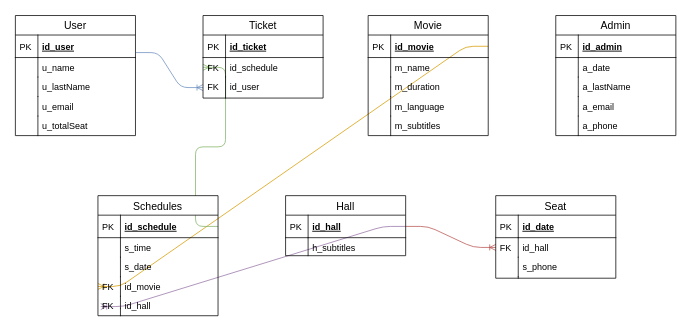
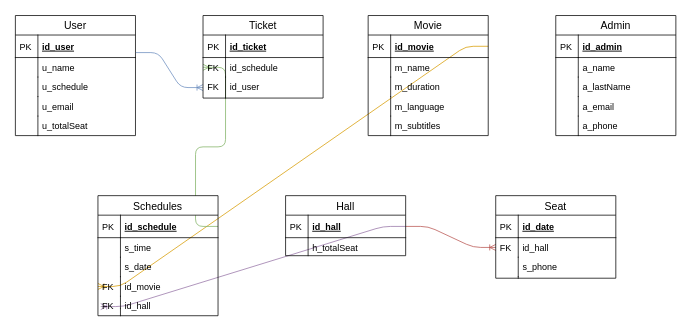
node "a_date": label "a_date" -> "a_name"
node "u_lastName": label "u_lastName" -> "u_schedule"
node "h_subtitles": label "h_subtitles" -> "h_totalSeat"
